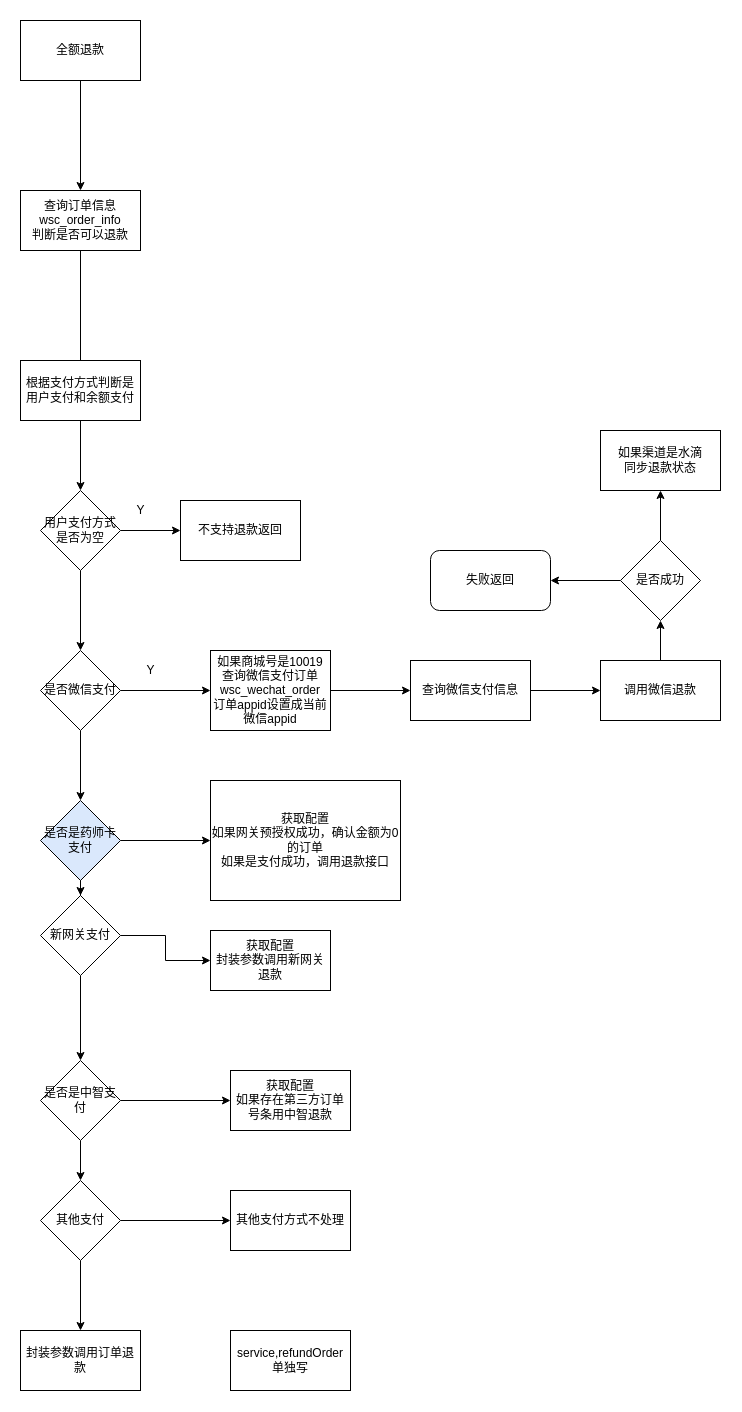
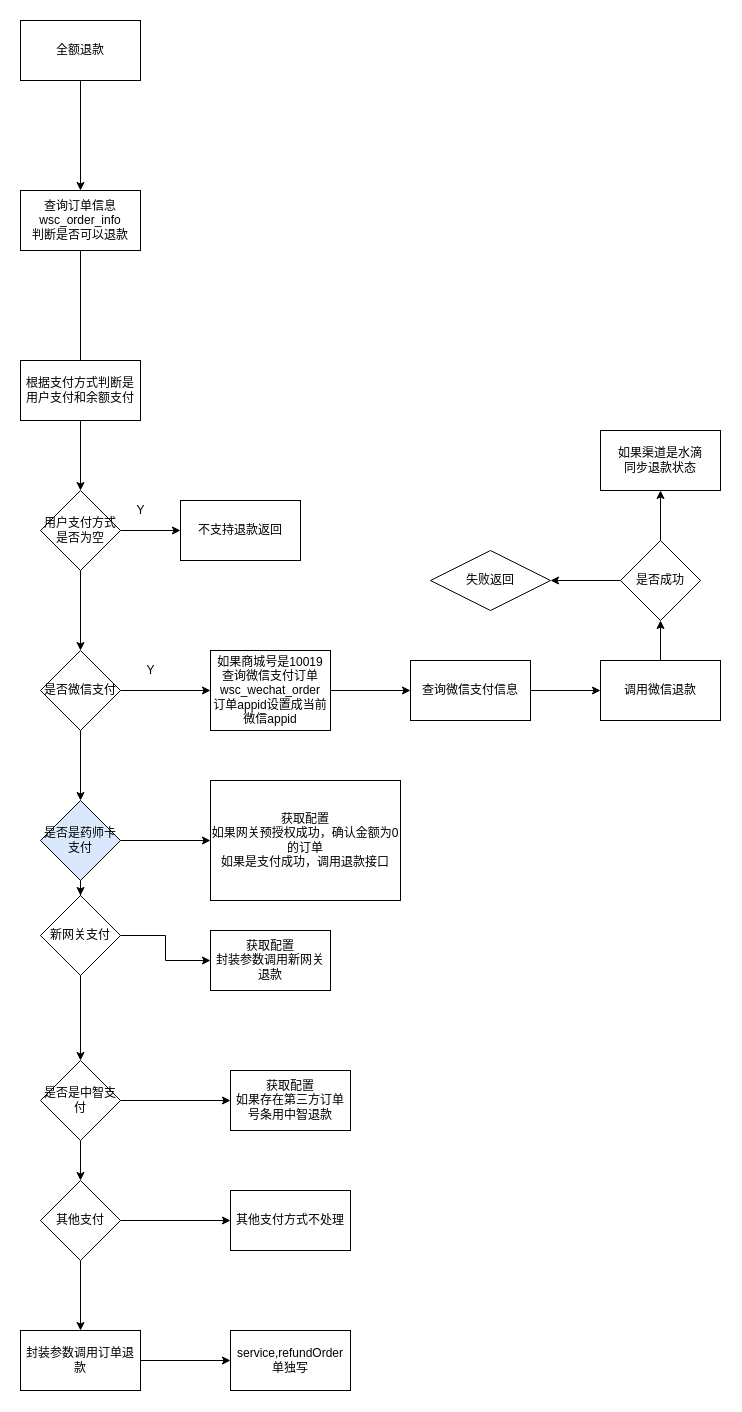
node "失败返回": shape rounded rectangle -> diamond
edge "封装参数调用订单退款" -> "service,refundOrder 单独写": added
